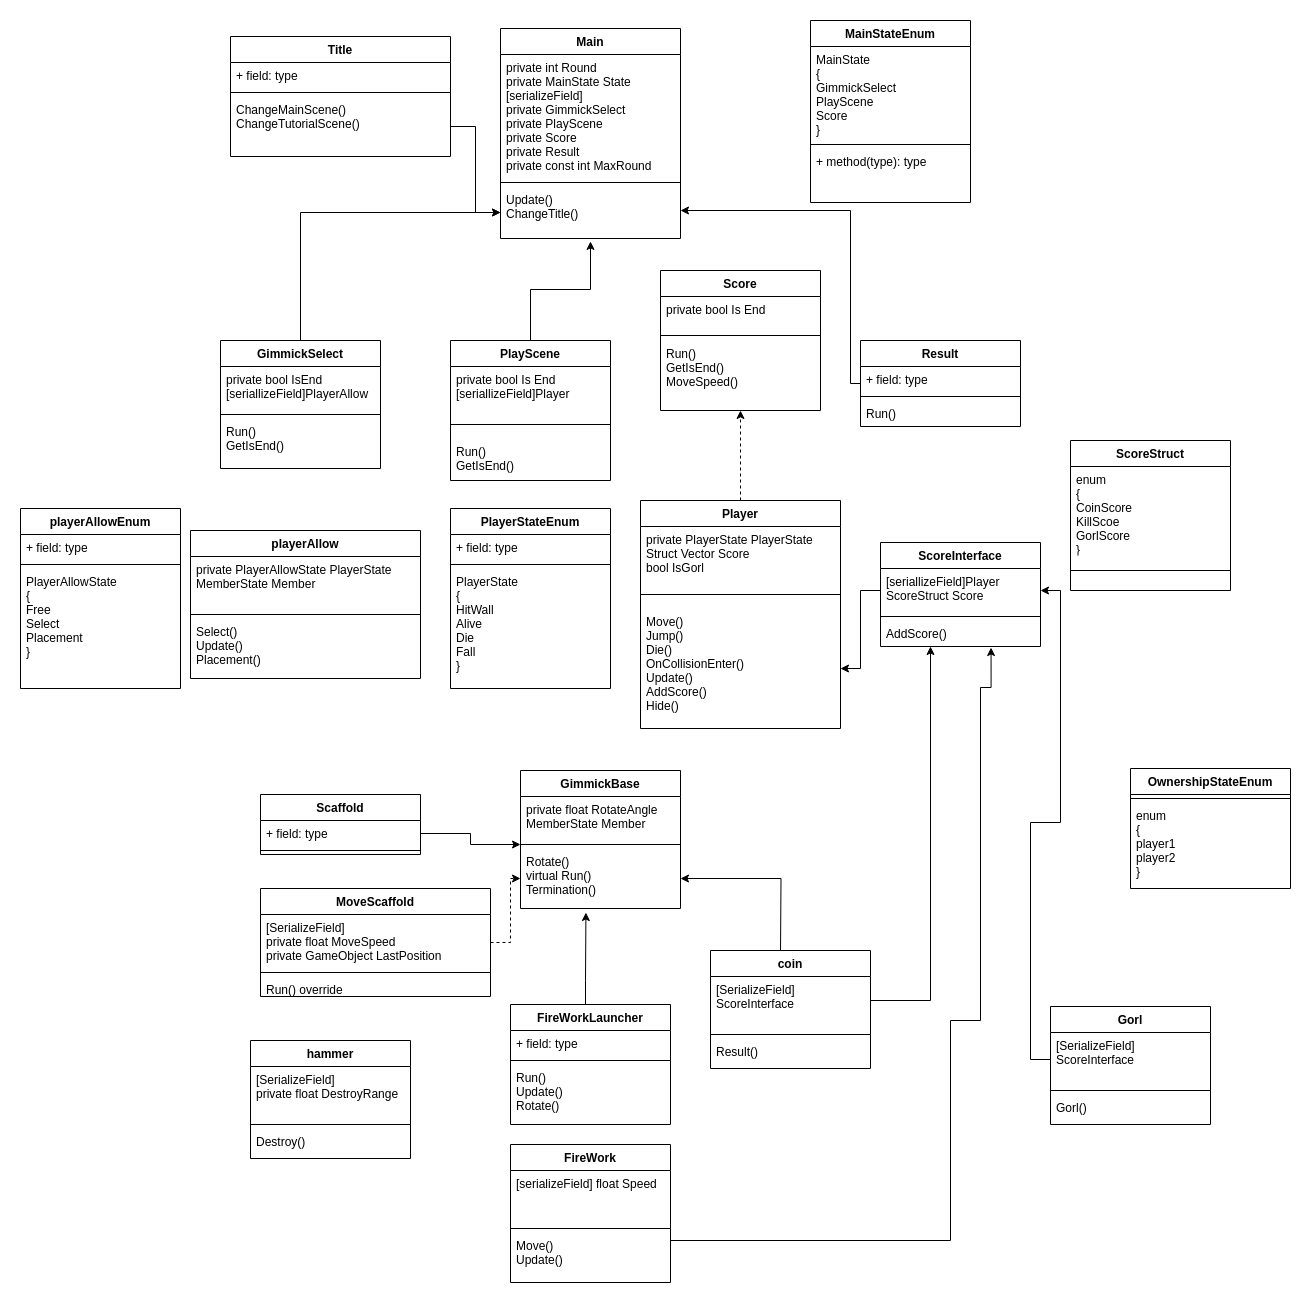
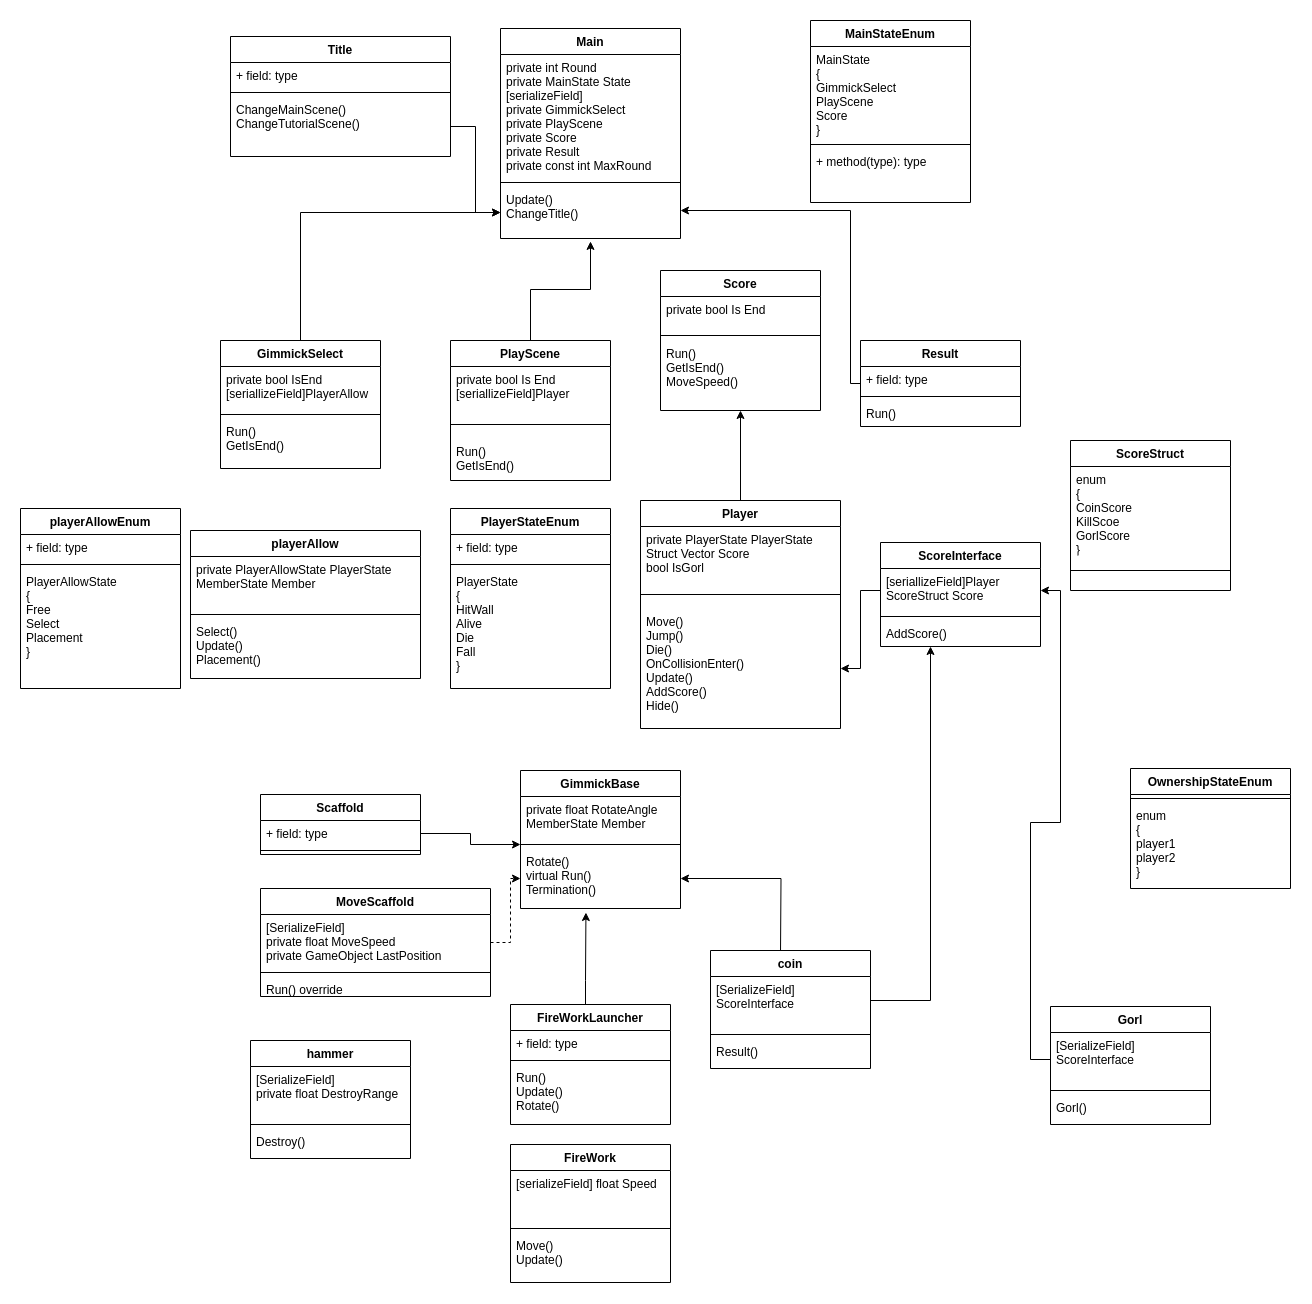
edge "Player" -> "Run() GetIsEnd() MoveSpeed()": style dashed -> solid
edge "FireWork" -> "AddScore()": removed
